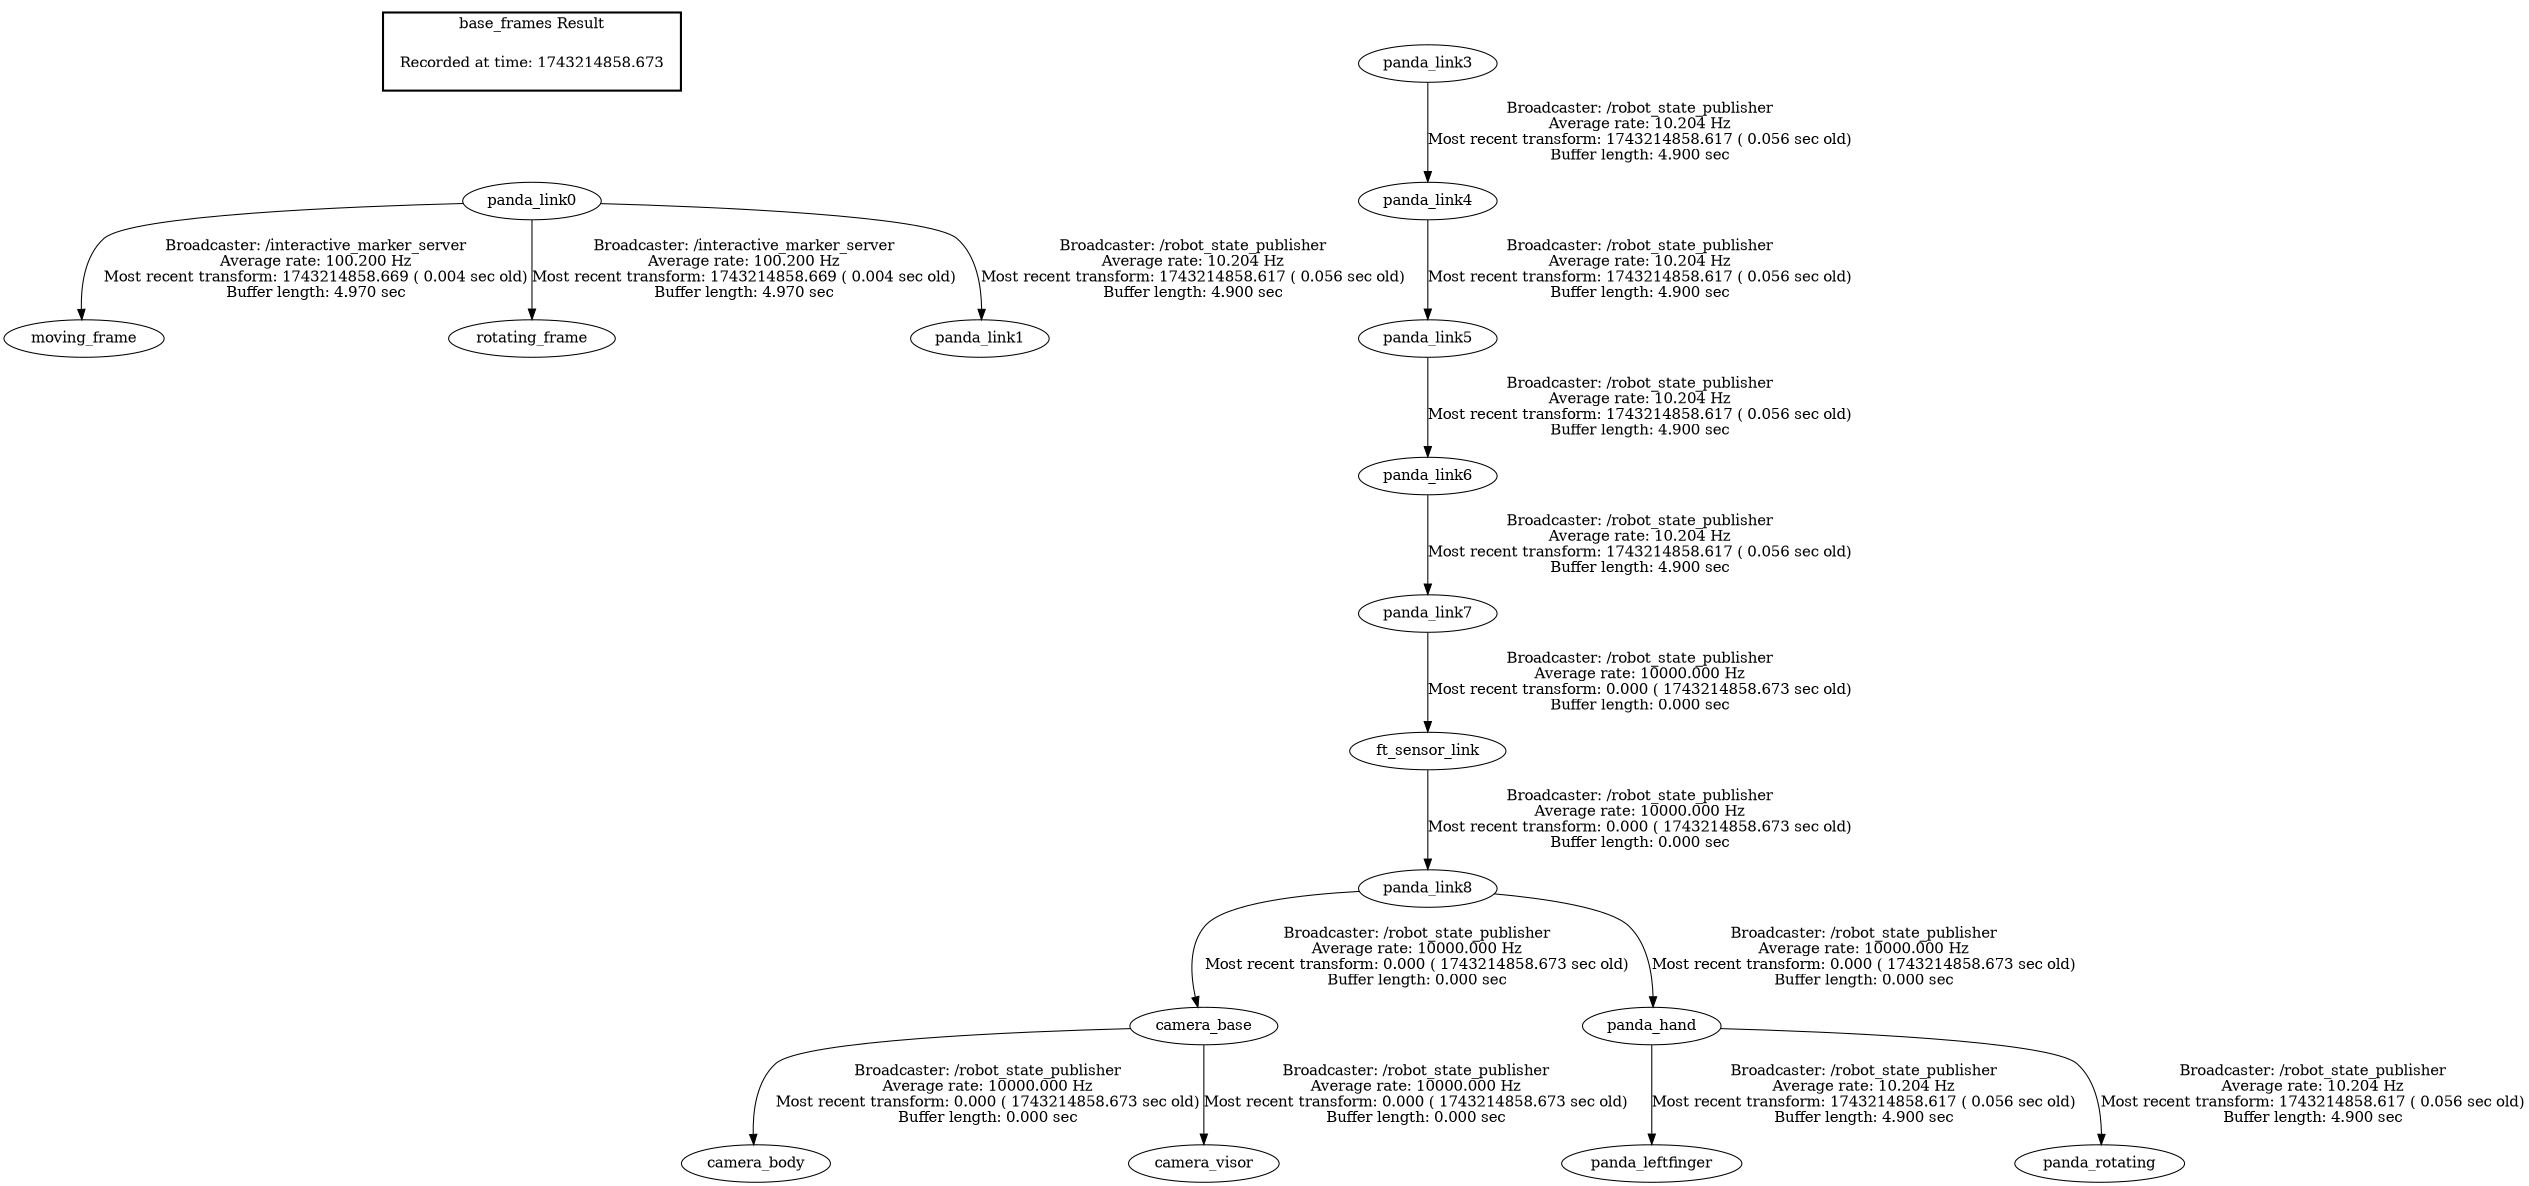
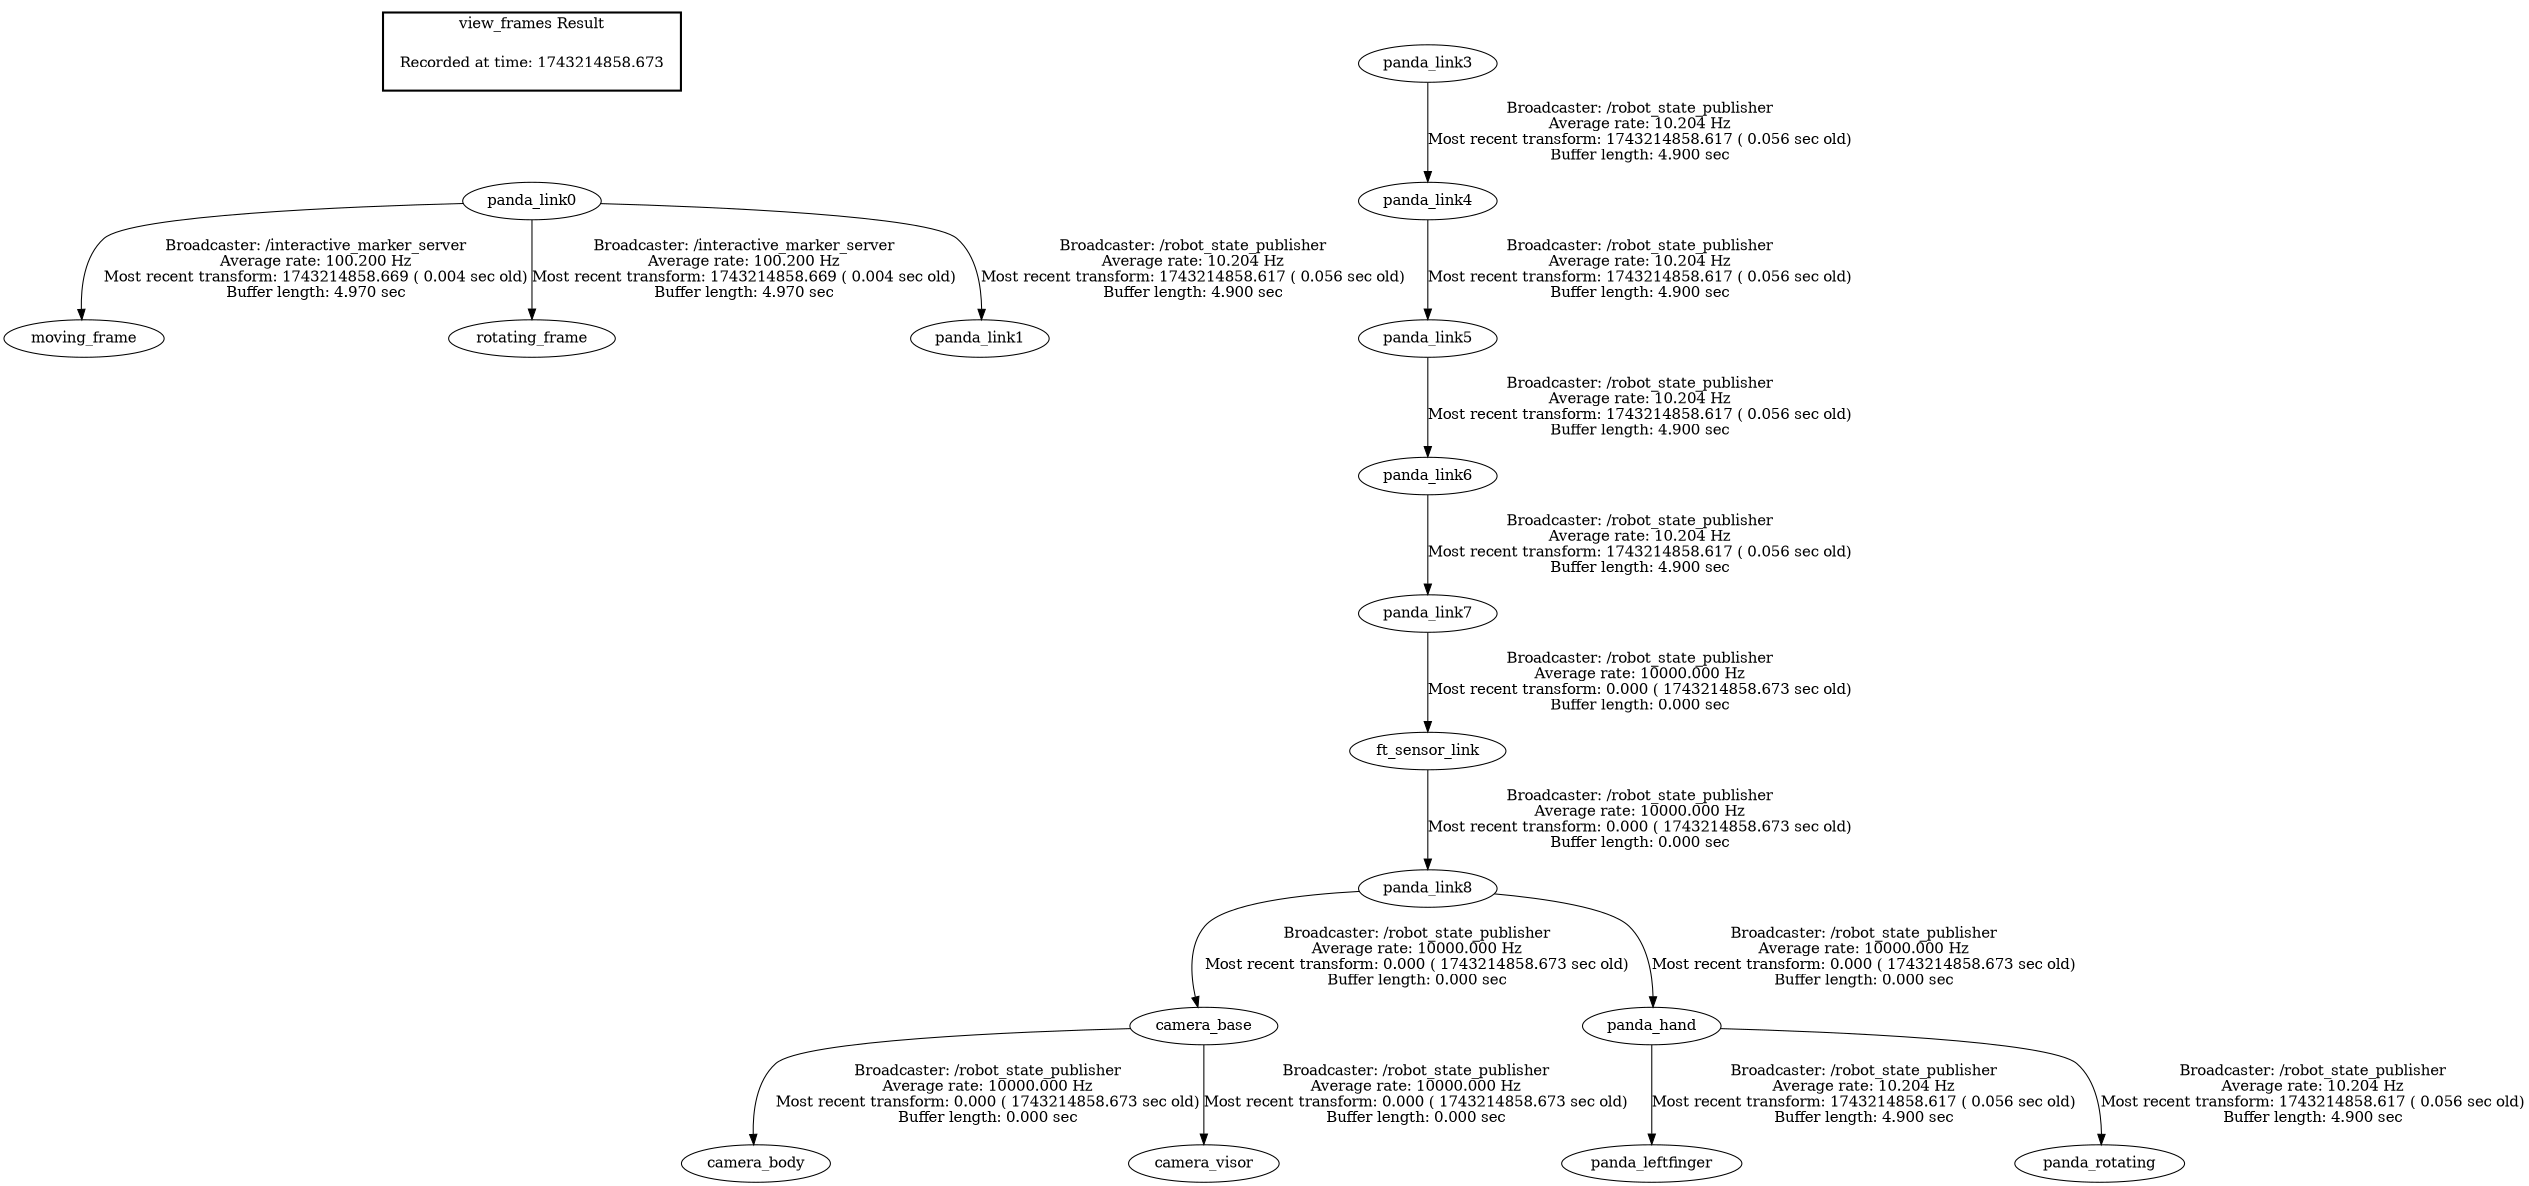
cluster "base_frames Result": label "base_frames Result" -> "view_frames Result"
